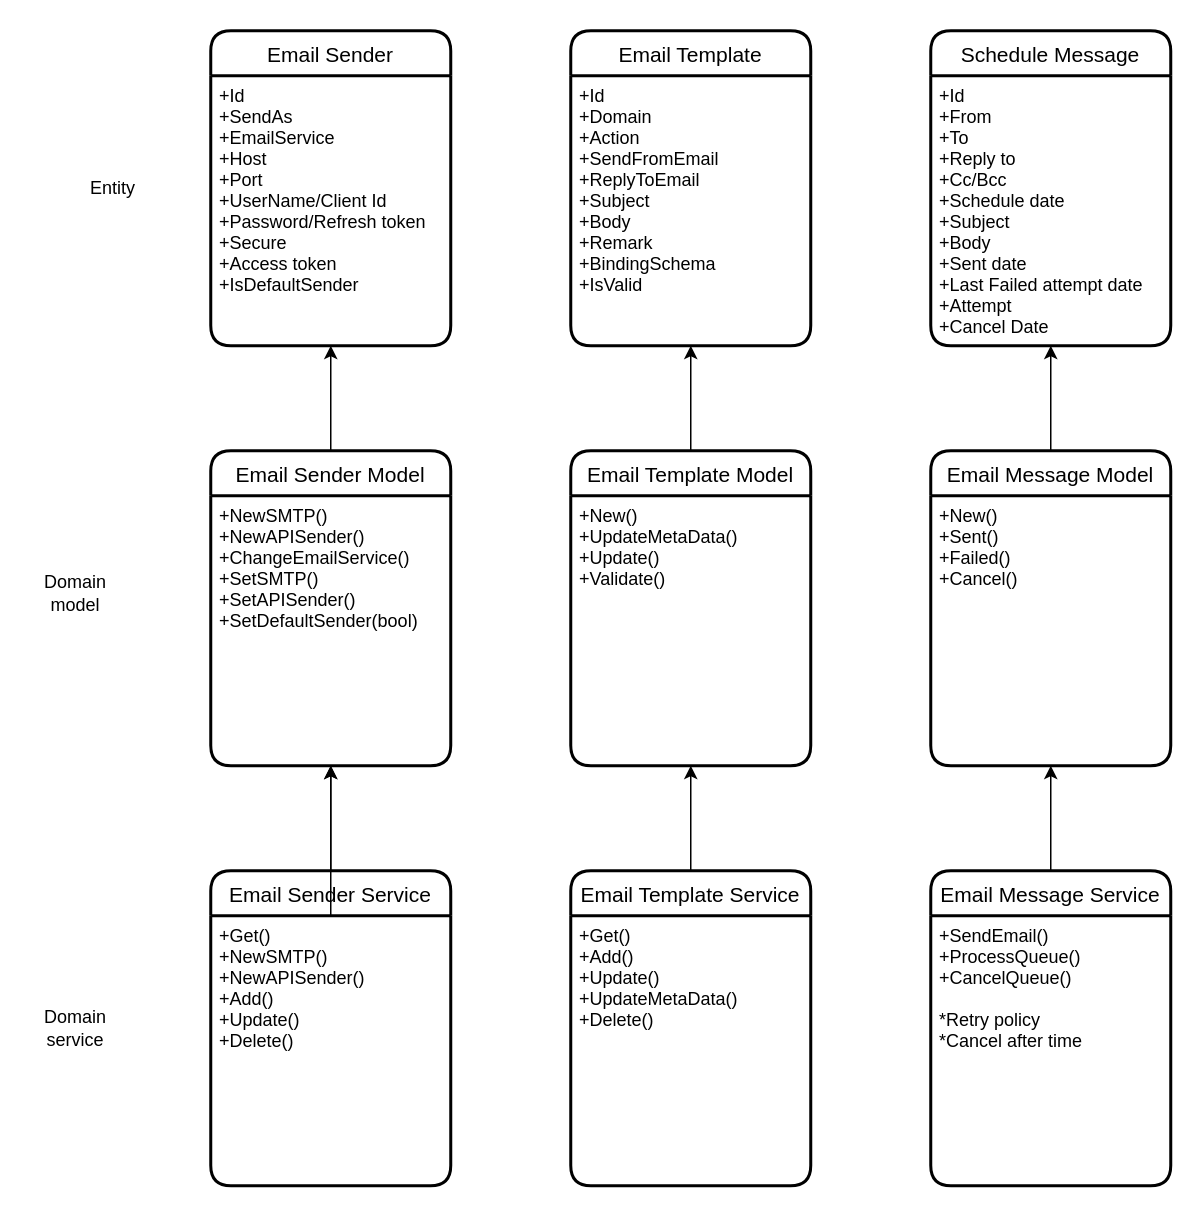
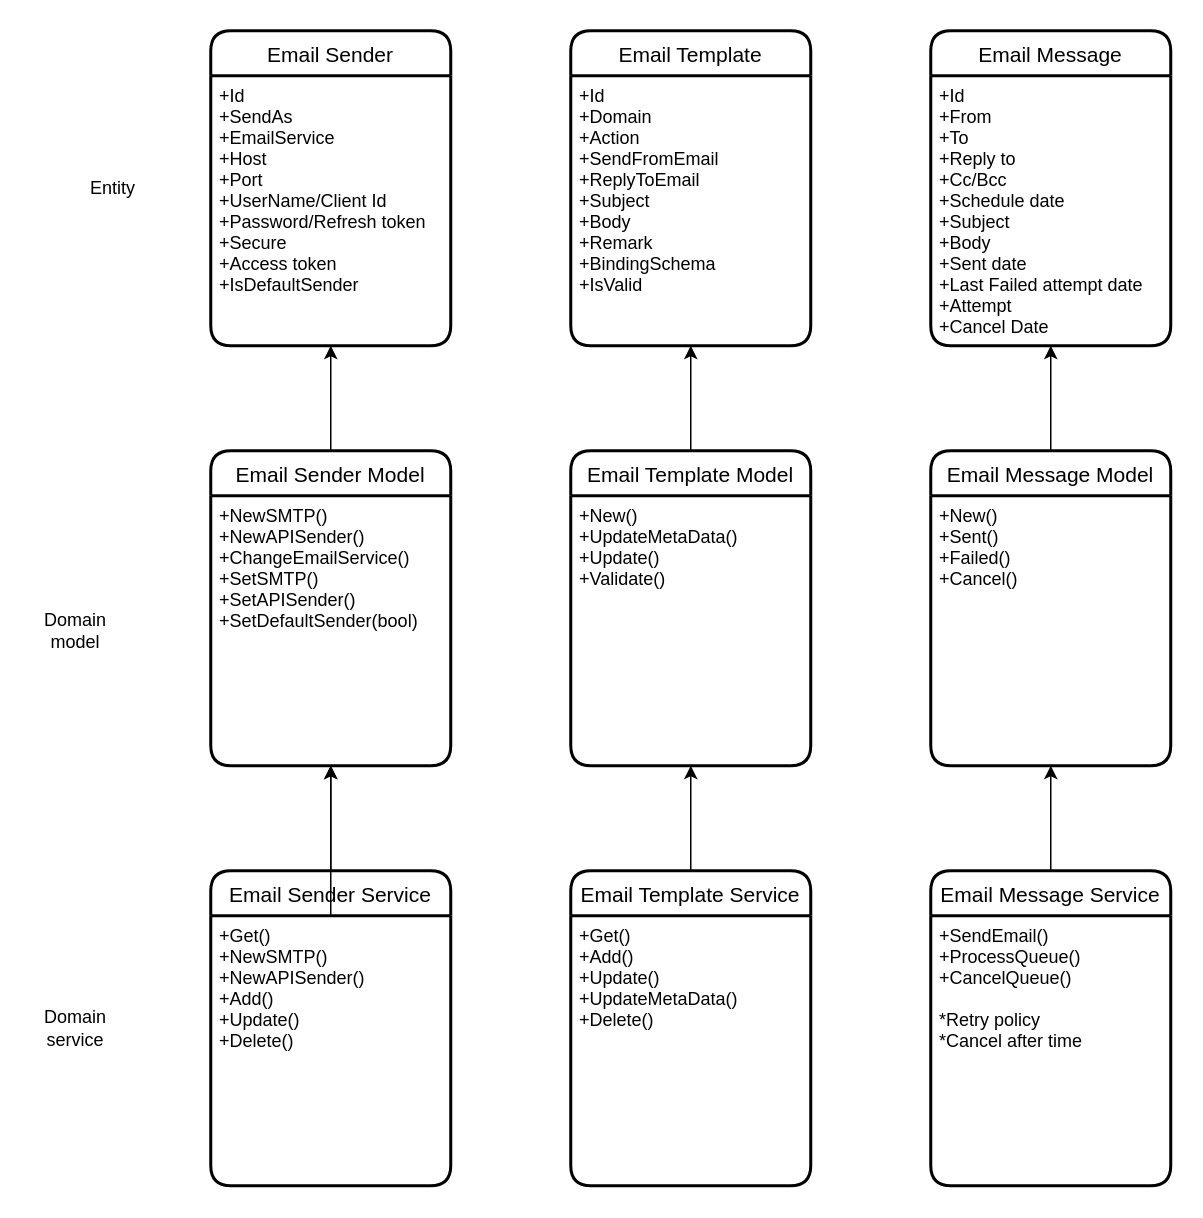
node "Schedule Message": label "Schedule Message" -> "Email Message"
node "Domain model": moved (76, 593) -> (76, 631)
